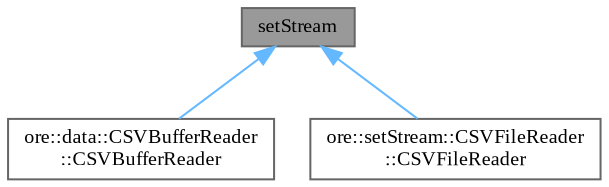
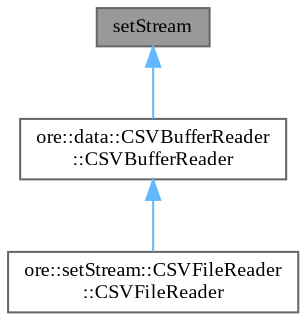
edge "ore::setStream::CSVFileReader ::CSVFileReader" -> "setStream": now "ore::setStream::CSVFileReader ::CSVFileReader" -> "ore::data::CSVBufferReader ::CSVBufferReader"
